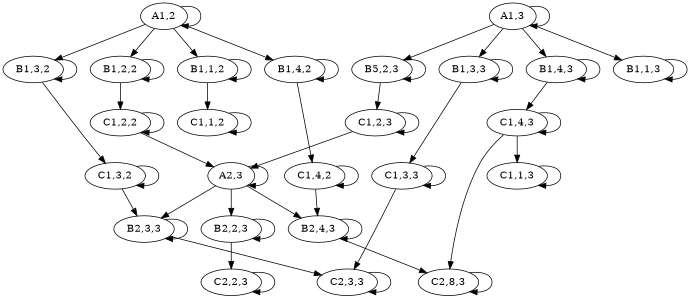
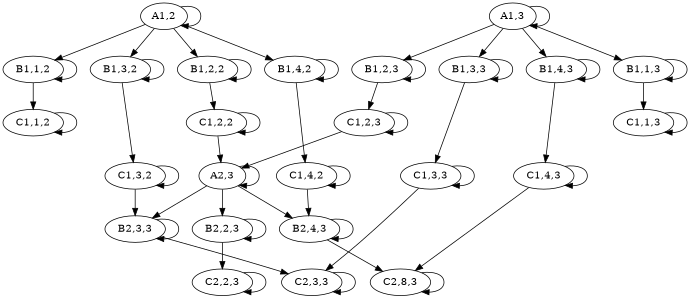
node "B5,2,3": label "B5,2,3" -> "B1,2,3"
edge "C1,4,3" -> "C1,1,3": now "B1,1,3" -> "C1,1,3"
